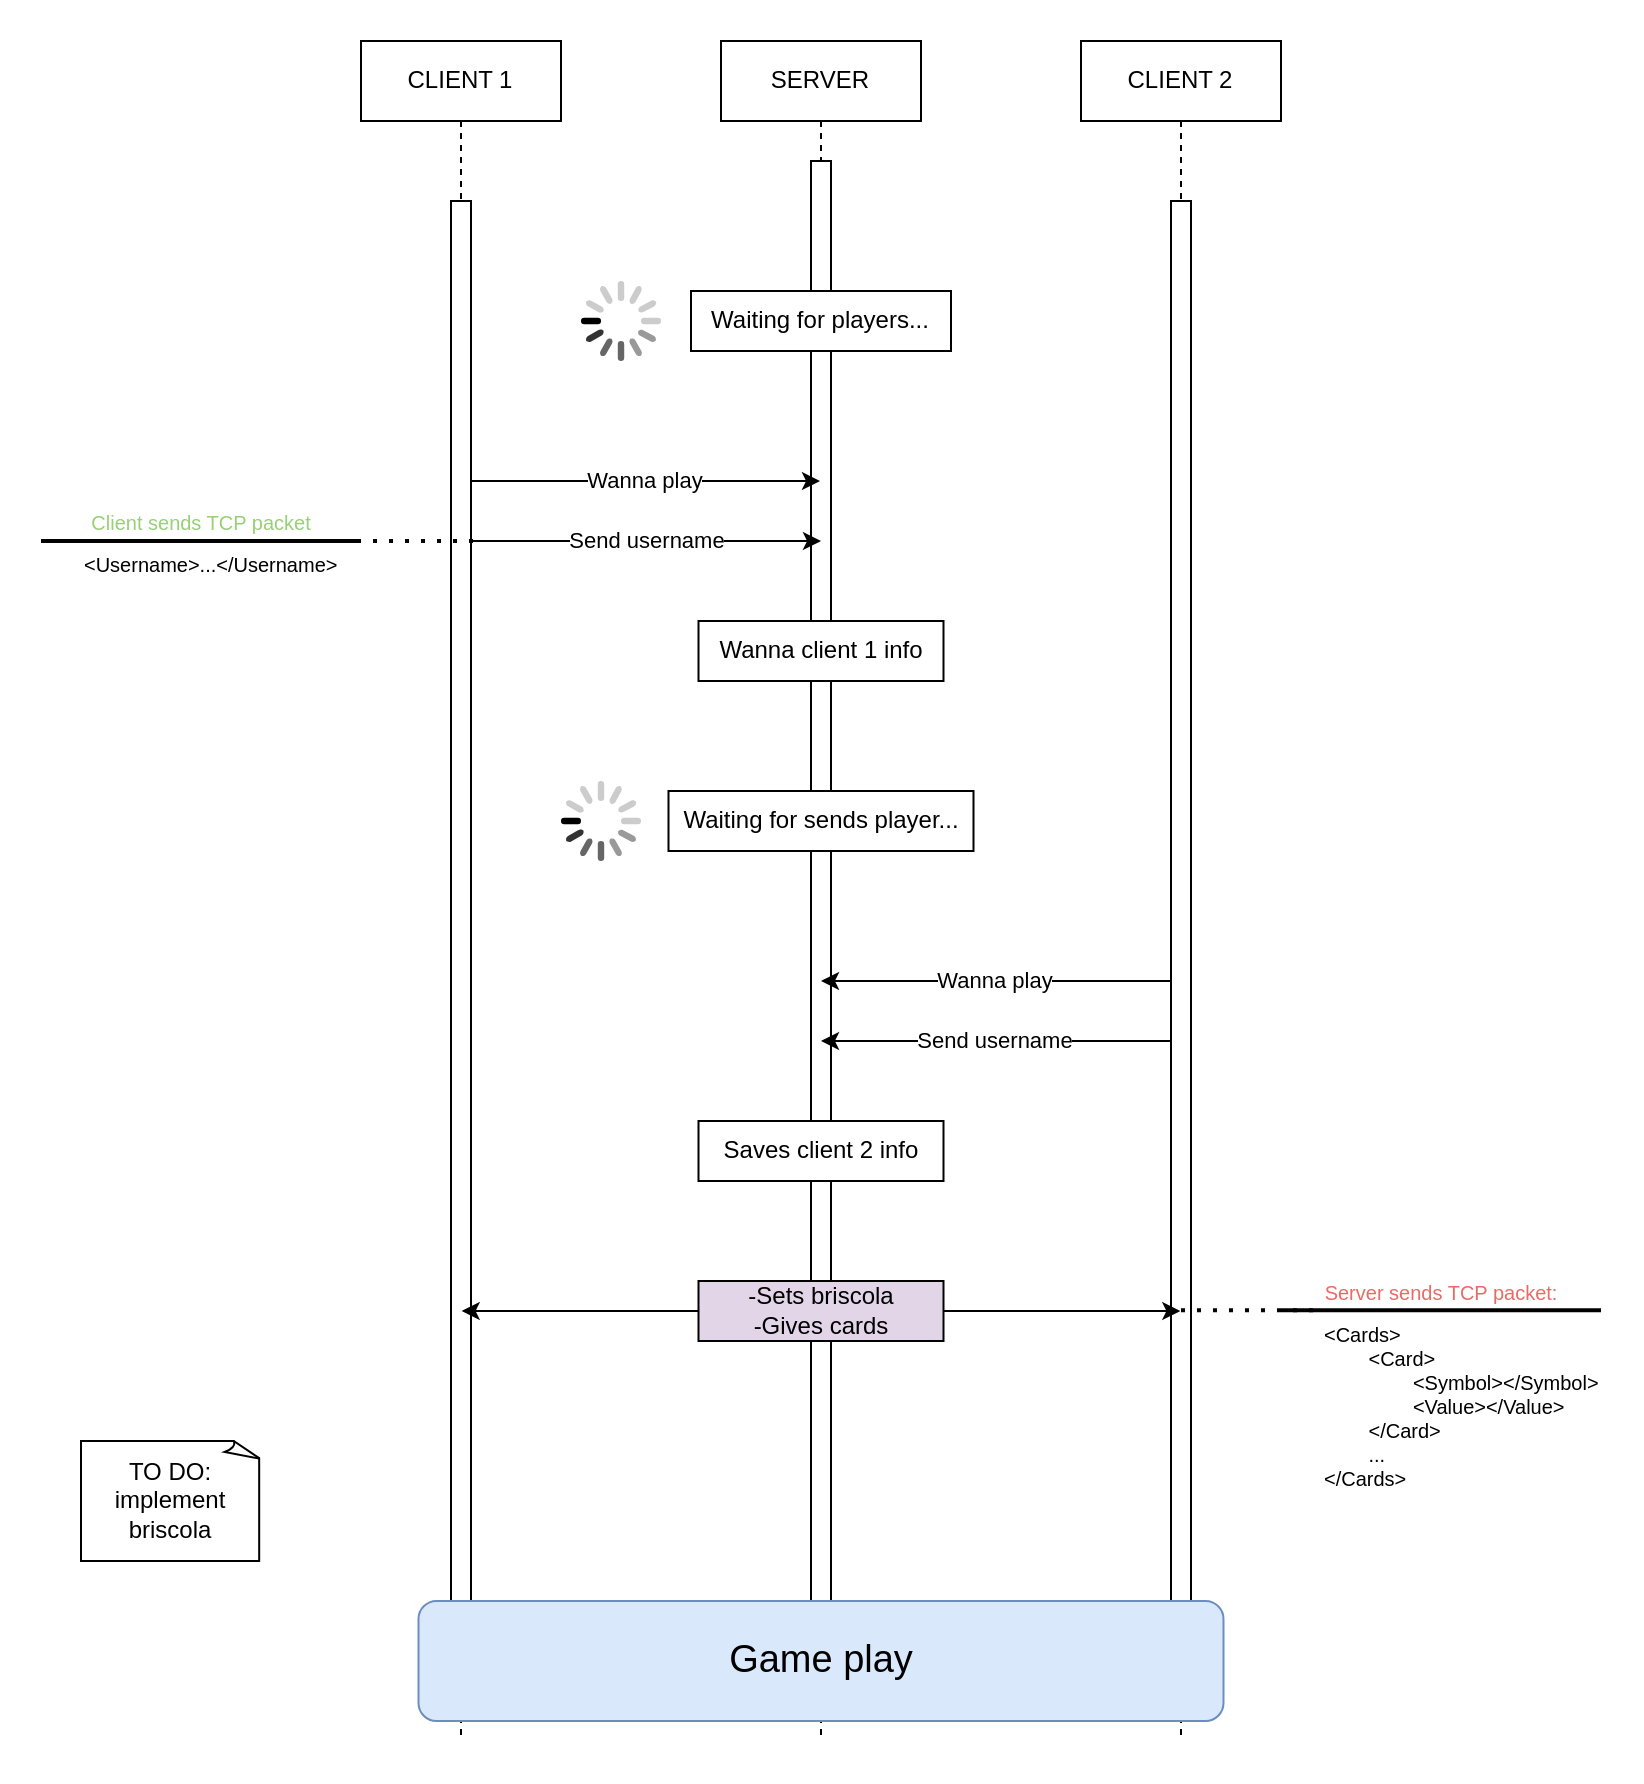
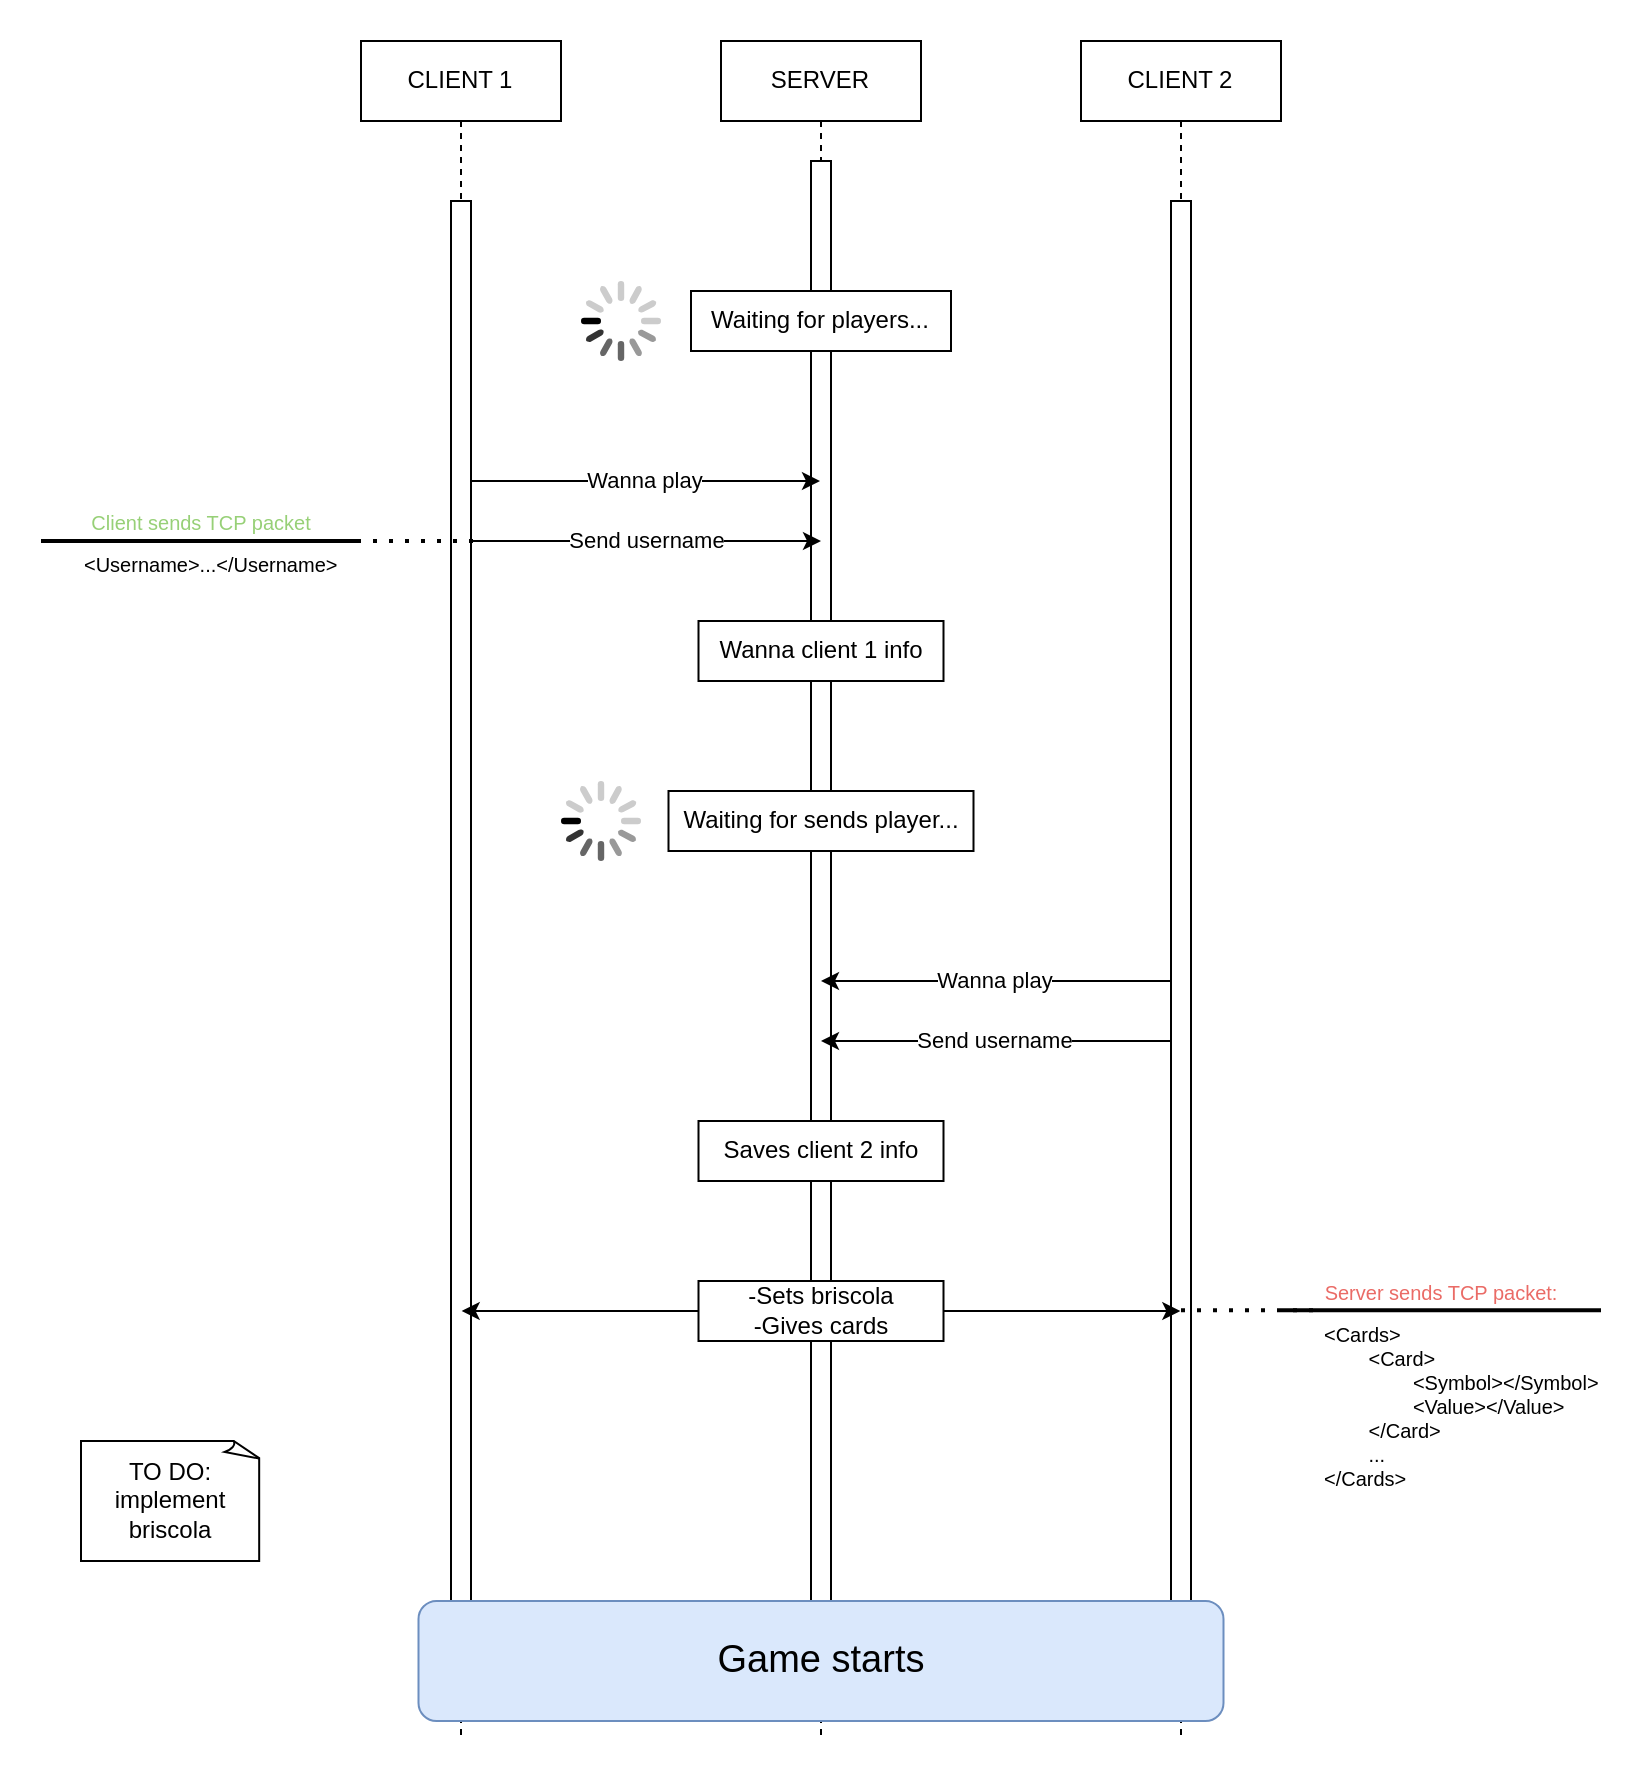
node "-Sets briscola -Gives cards": fillcolor #e1d5e7 -> #ffffff
node "Game play": label "Game play" -> "Game starts"
